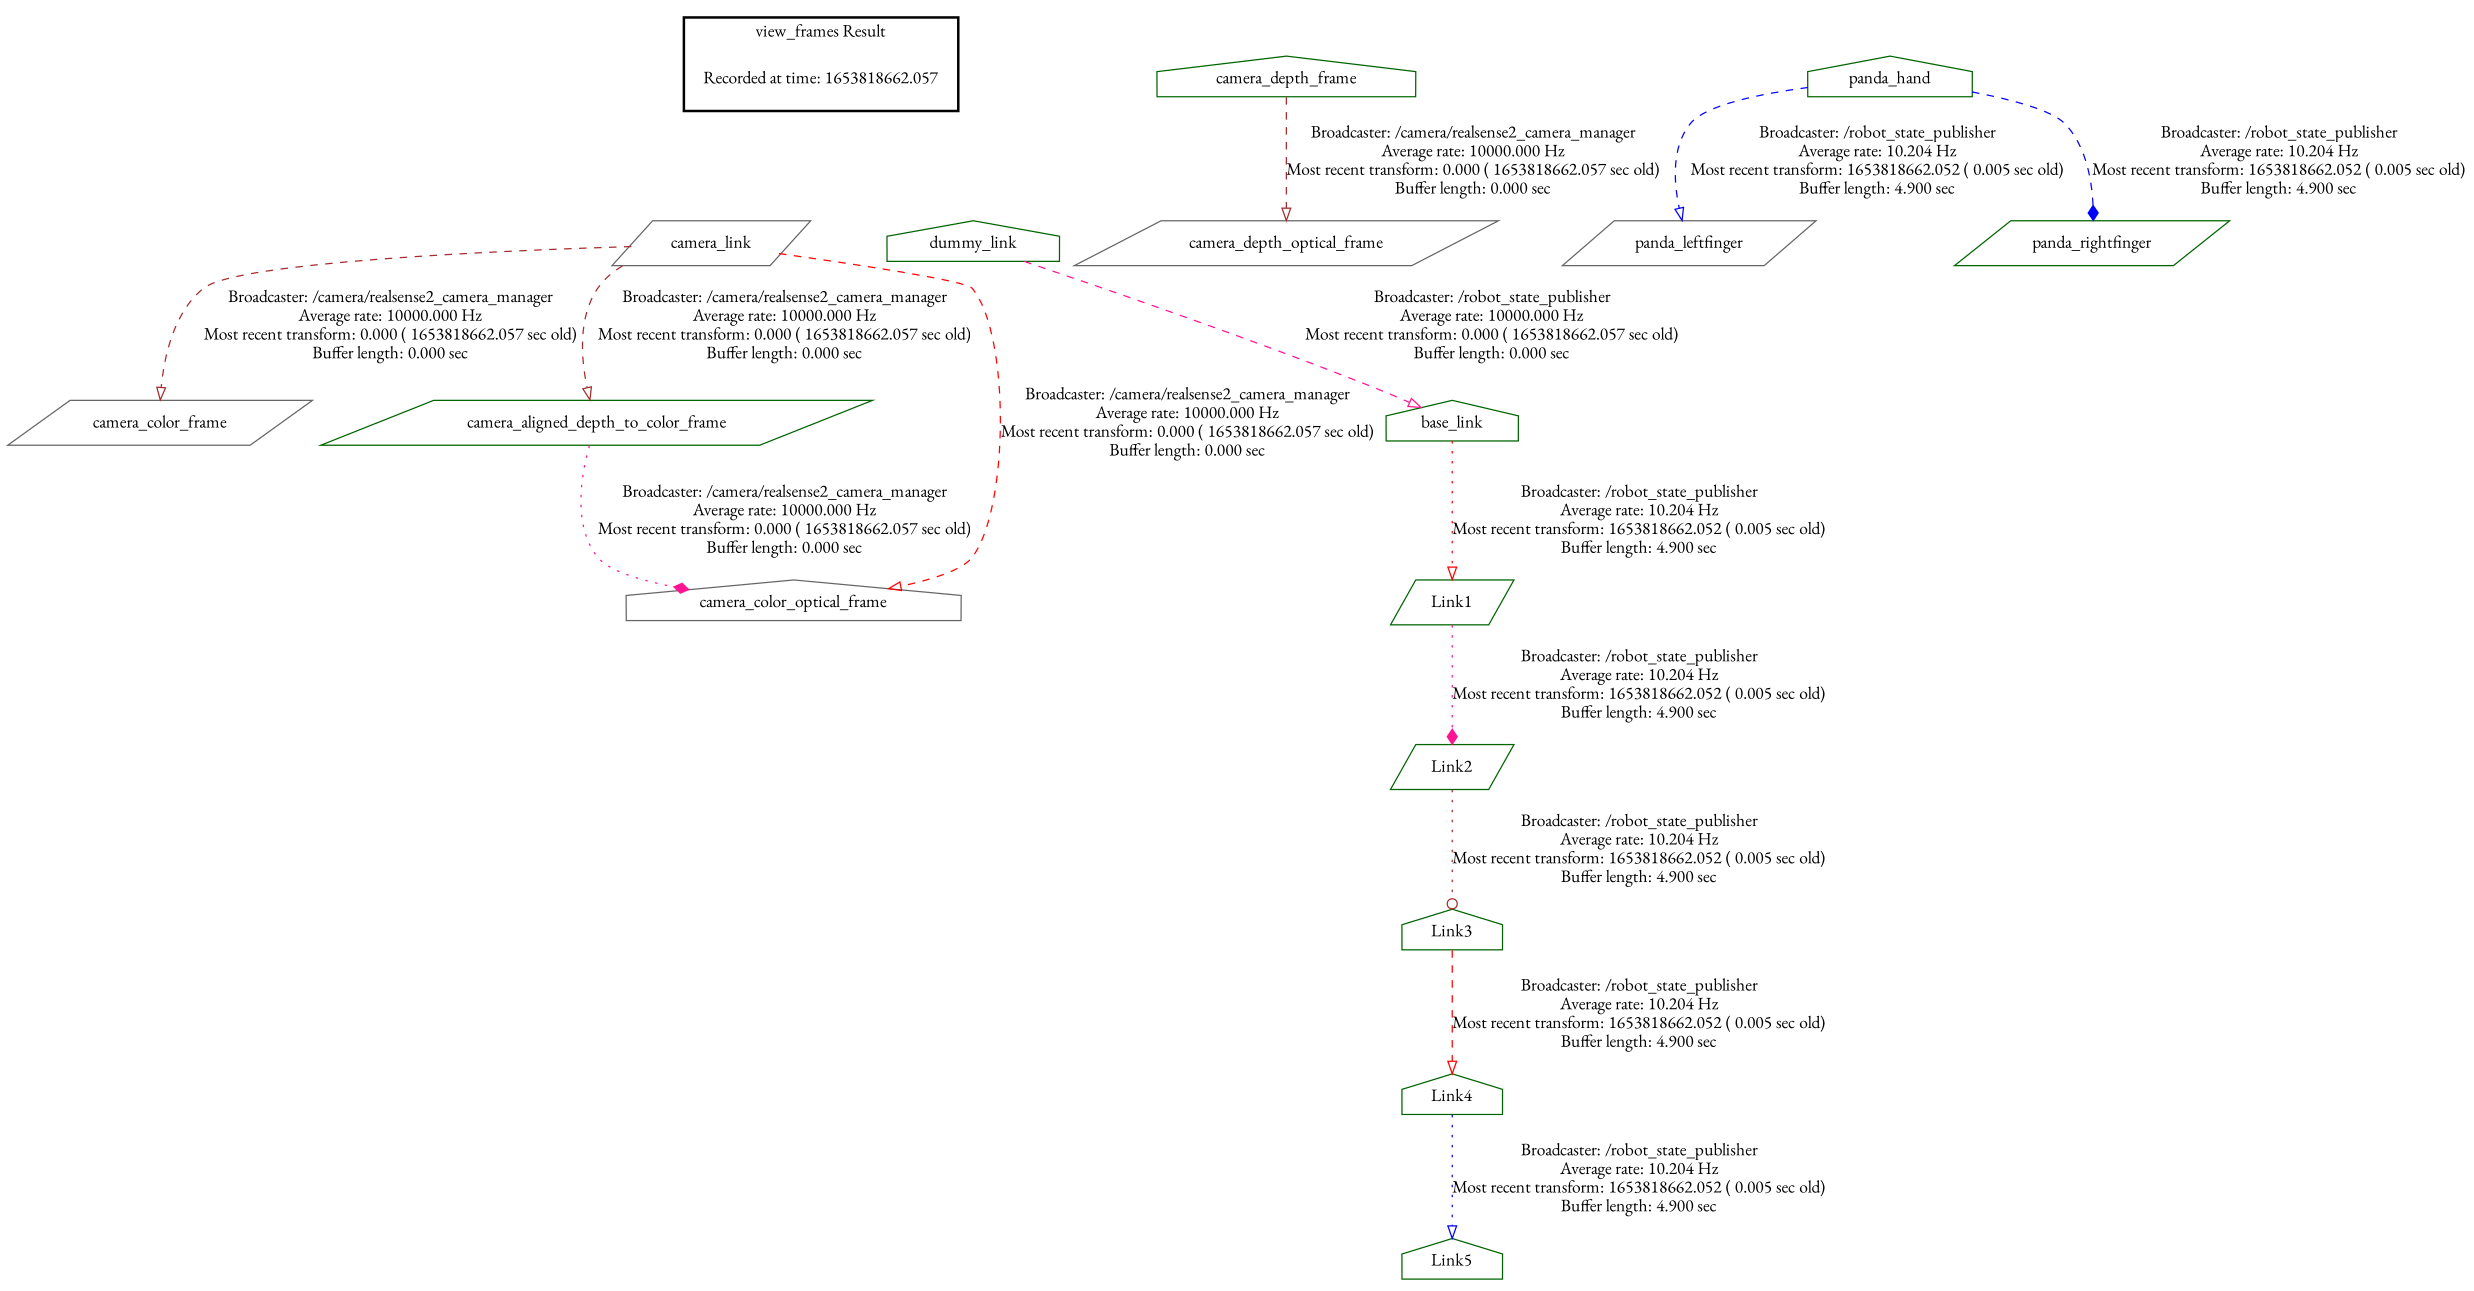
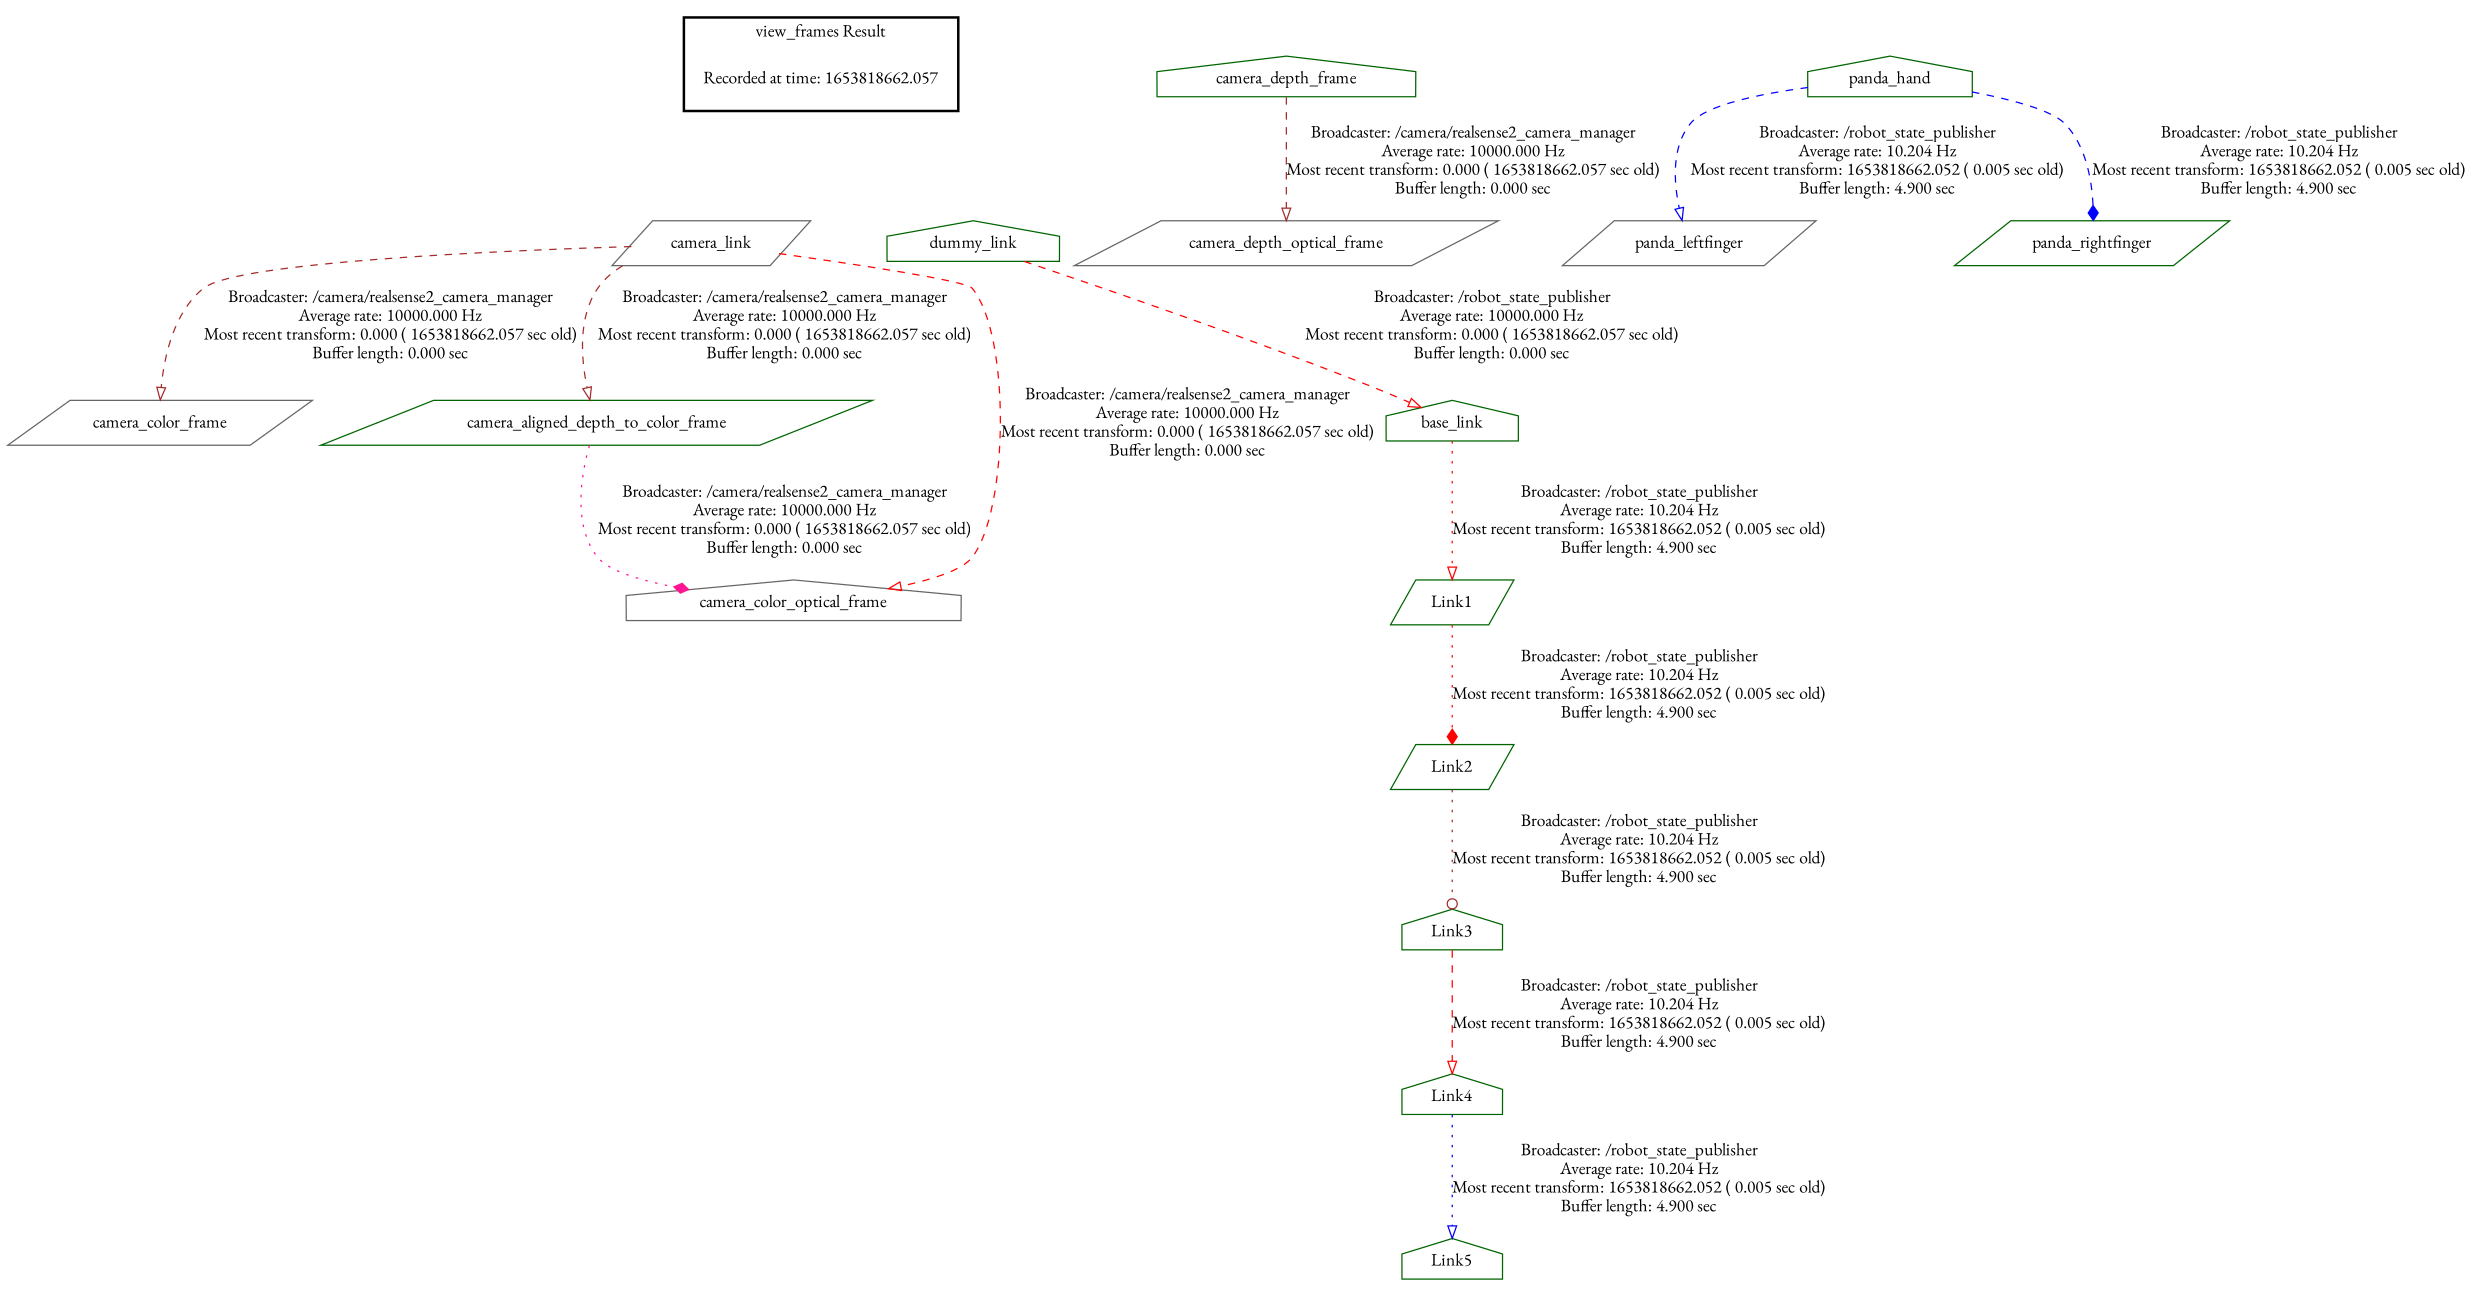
edge "dummy_link" -> "base_link": color deeppink -> red
edge "Link1" -> "Link2": color deeppink -> red
